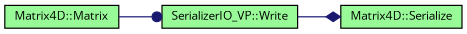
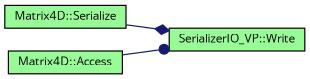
node "Matrix4D::Matrix": label "Matrix4D::Matrix" -> "Matrix4D::Access"
edge "SerializerIO_VP::Write" -> "Matrix4D::Serialize": reversed
